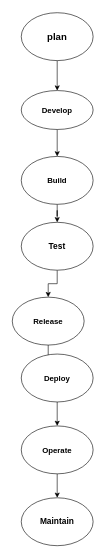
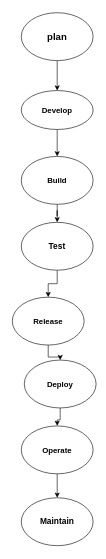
node "Deploy": moved (57, 378) -> (60, 384)
